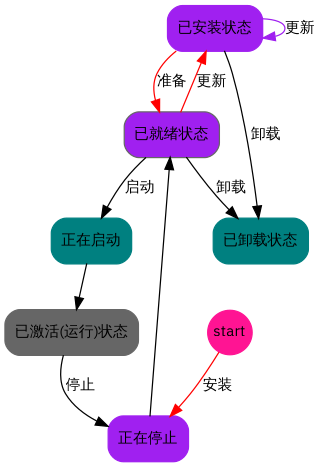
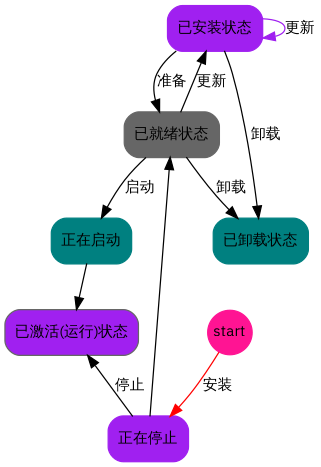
edge "已安装状态" -> "已就绪状态": color red -> black
edge "已就绪状态" -> "已安装状态": color red -> black
node "已就绪状态": fillcolor purple -> gray40
node "已激活(运行)状态": fillcolor gray40 -> purple
edge "已激活(运行)状态" -> "正在停止": reversed
